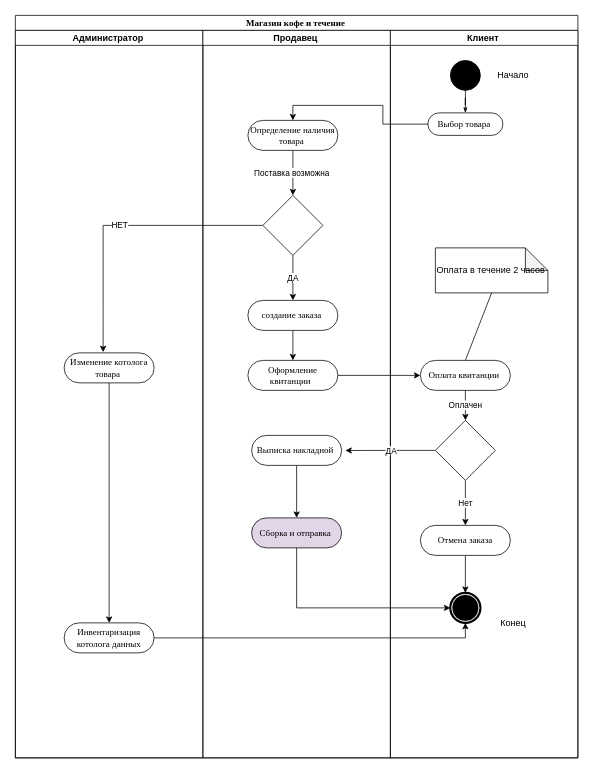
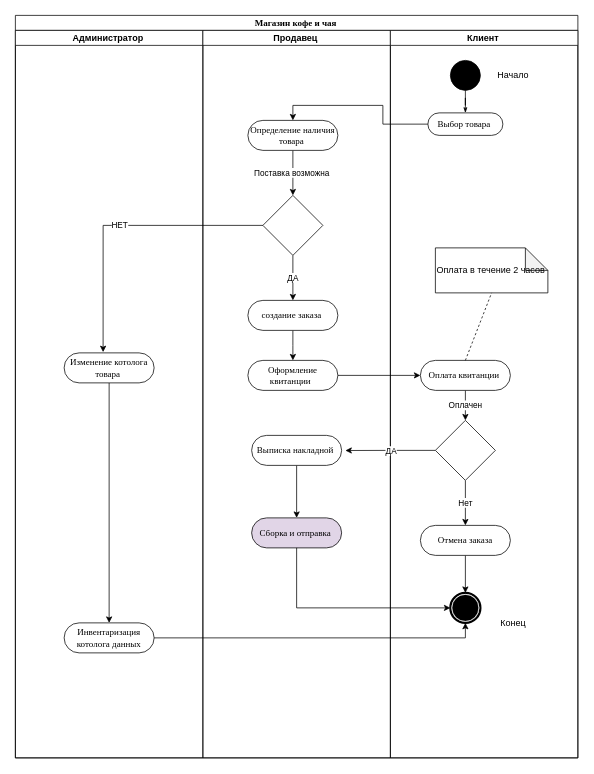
node "Магазин кофе и течение": label "Магазин кофе и течение" -> "Магазин кофе и чая"
edge "Оплата в течение 2 часов" -- "Оплата квитанции": style solid -> dashed
